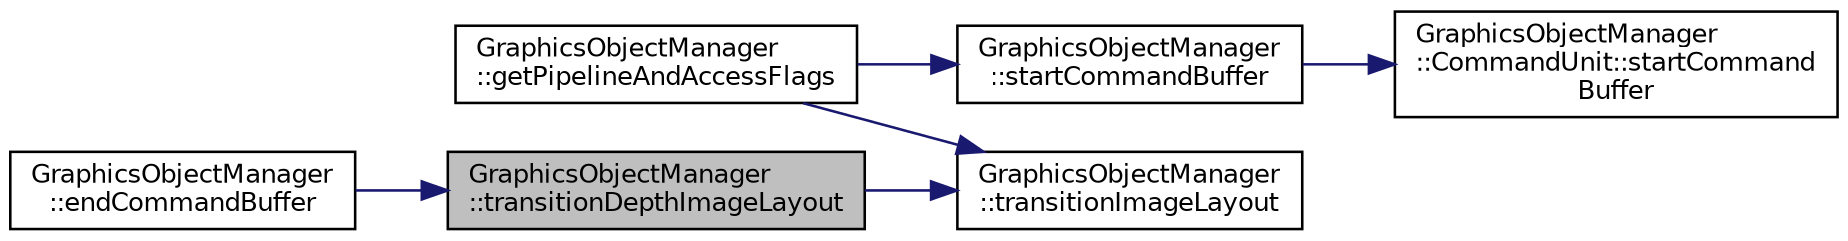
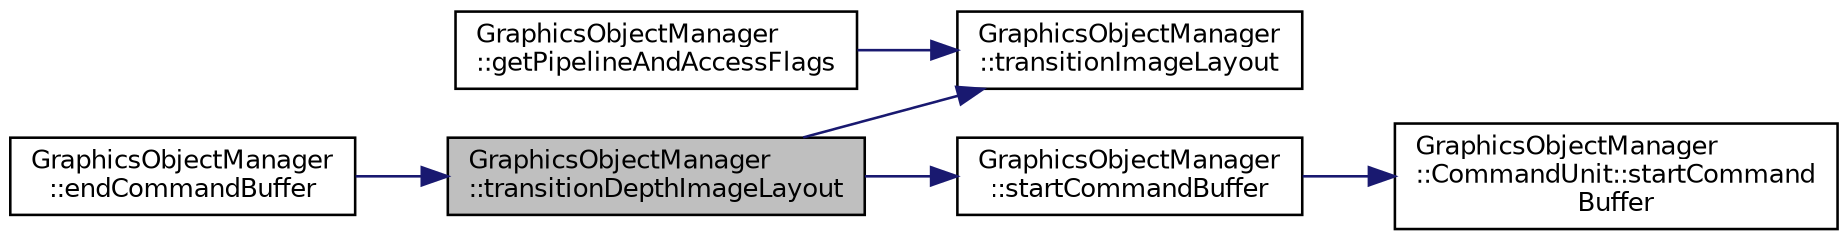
edge "GraphicsObjectManager ::getPipelineAndAccessFlags" -> "GraphicsObjectManager ::startCommandBuffer": now "GraphicsObjectManager ::transitionDepthImageLayout" -> "GraphicsObjectManager ::startCommandBuffer"
